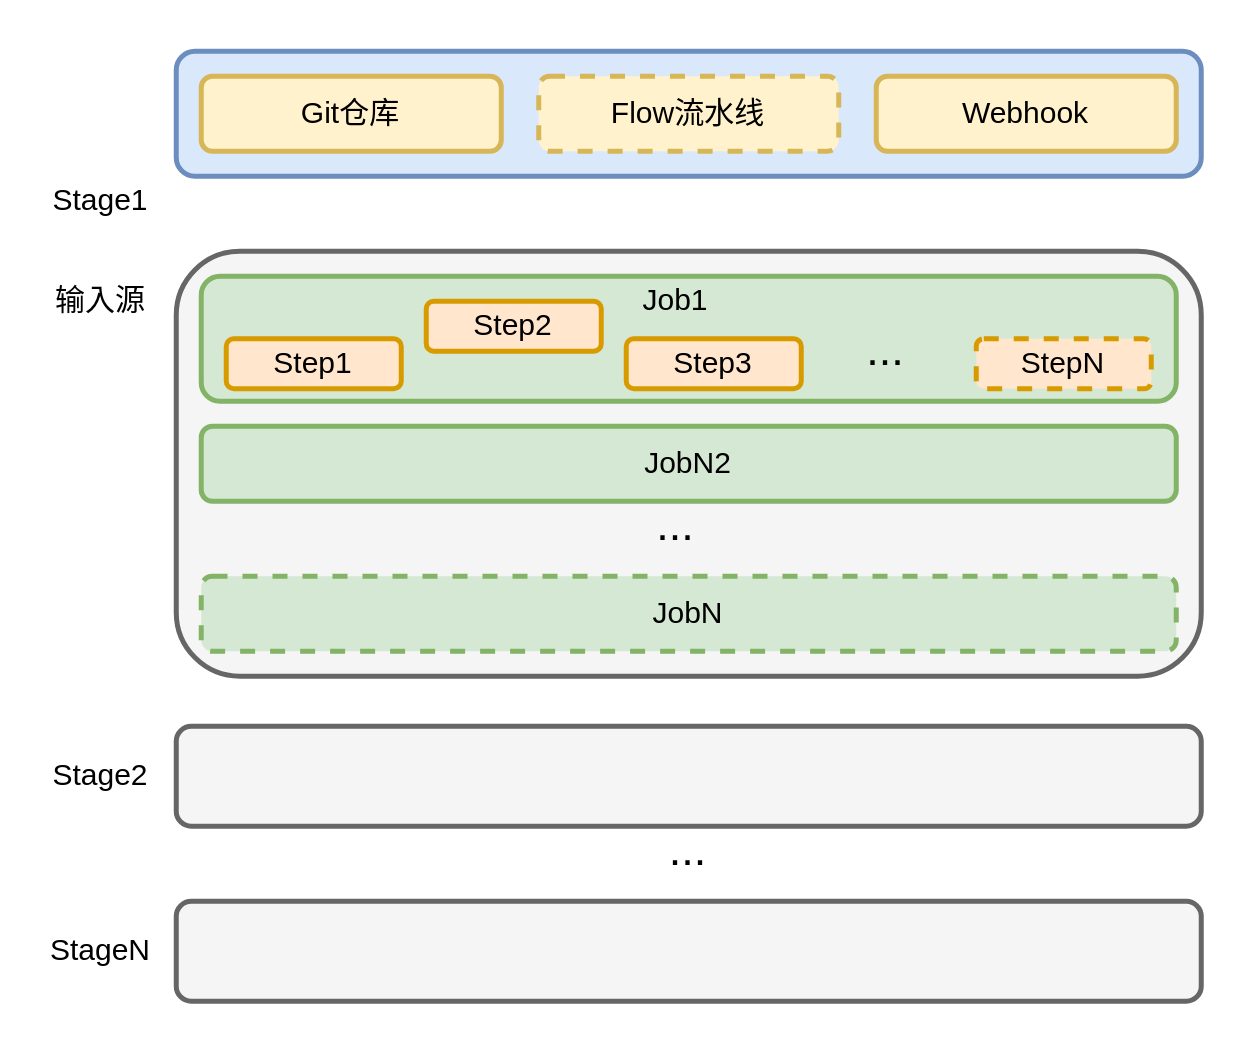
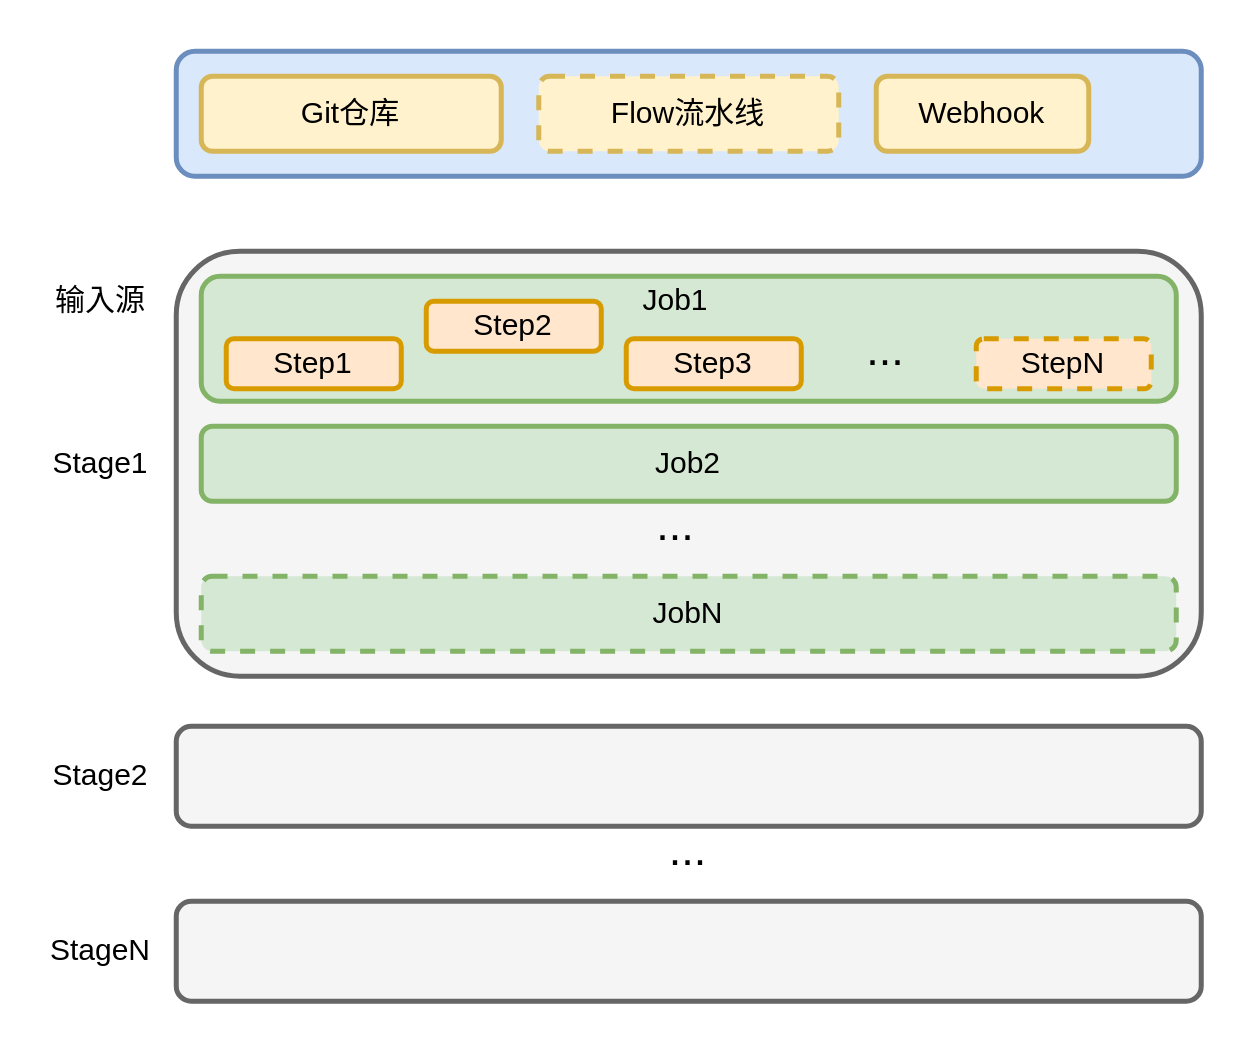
node "Webhook": size 300x75 -> 213x75
node "Stage1": moved (101, 201) -> (101, 464)
node "JobN2": label "JobN2" -> "Job2"
